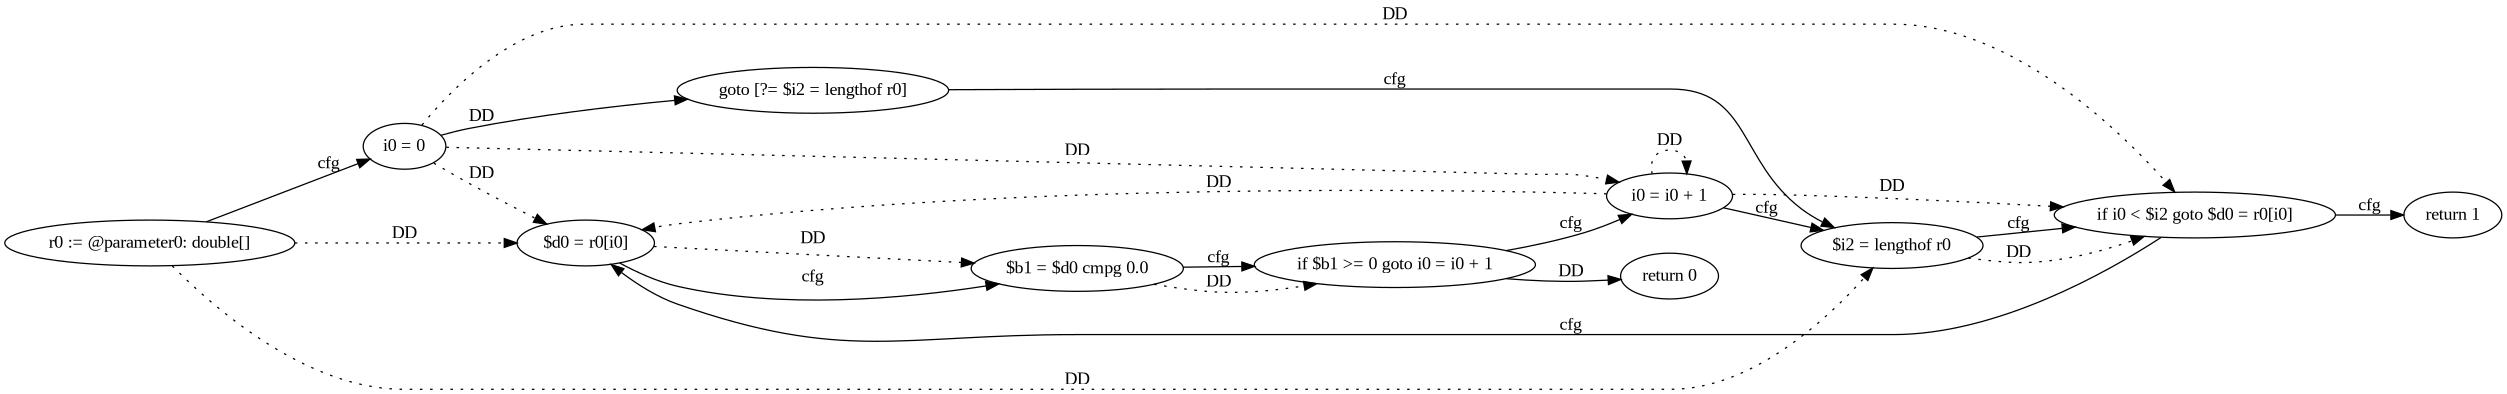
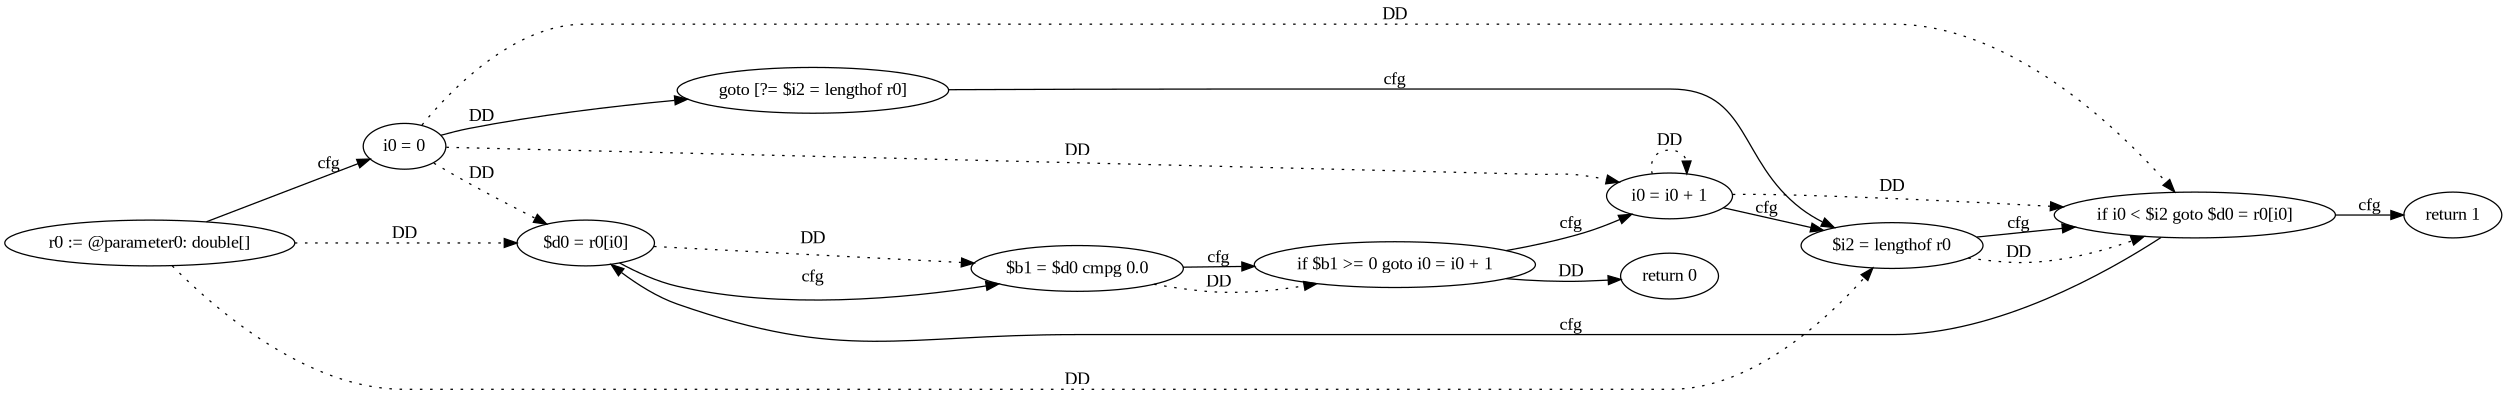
edge "i0 = i0 + 1" -> "$d0 = r0[i0]": removed, label "DD"
